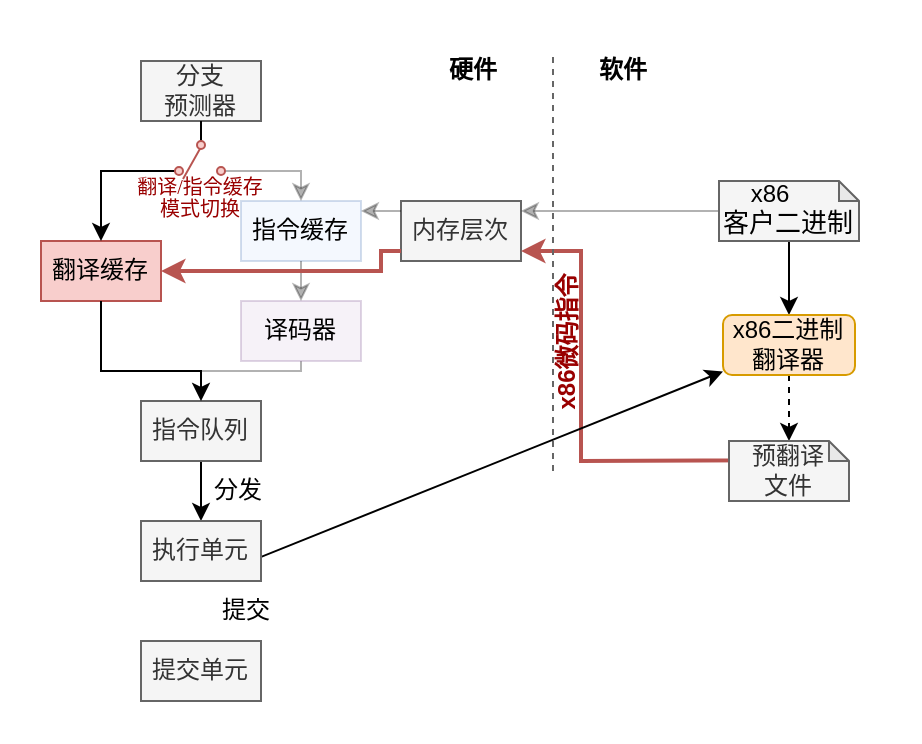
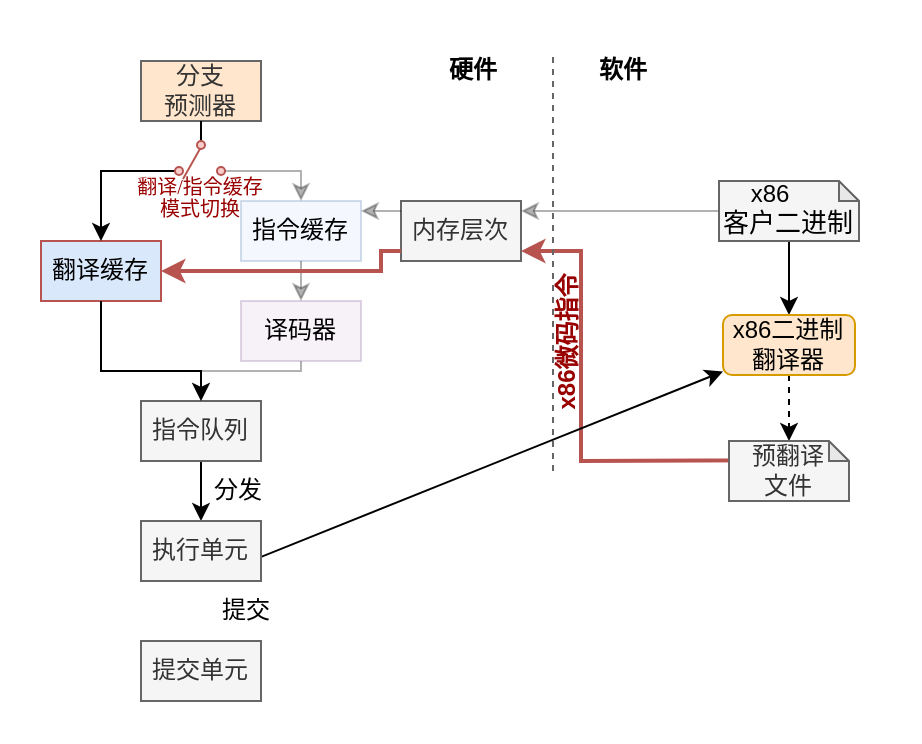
node "分支 预测器": fillcolor #f5f5f5 -> #ffe6cc
node "翻译缓存": fillcolor #f8cecc -> #dae8fc
